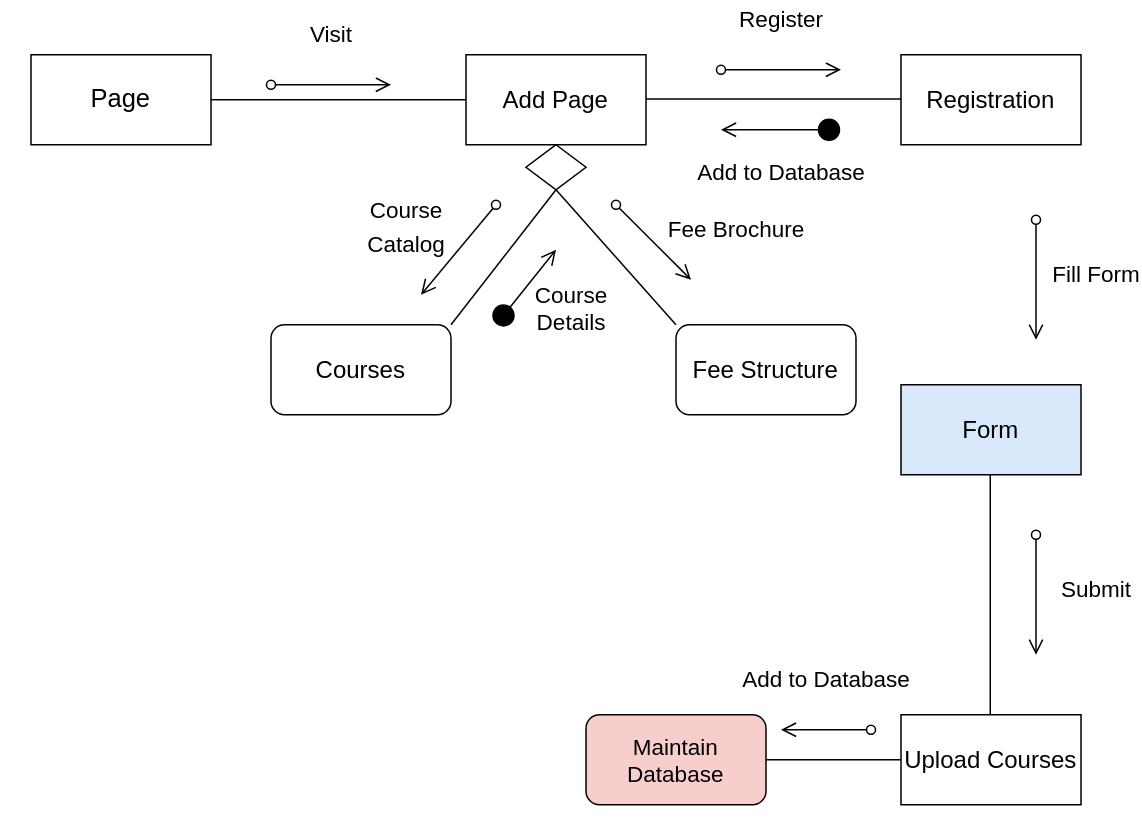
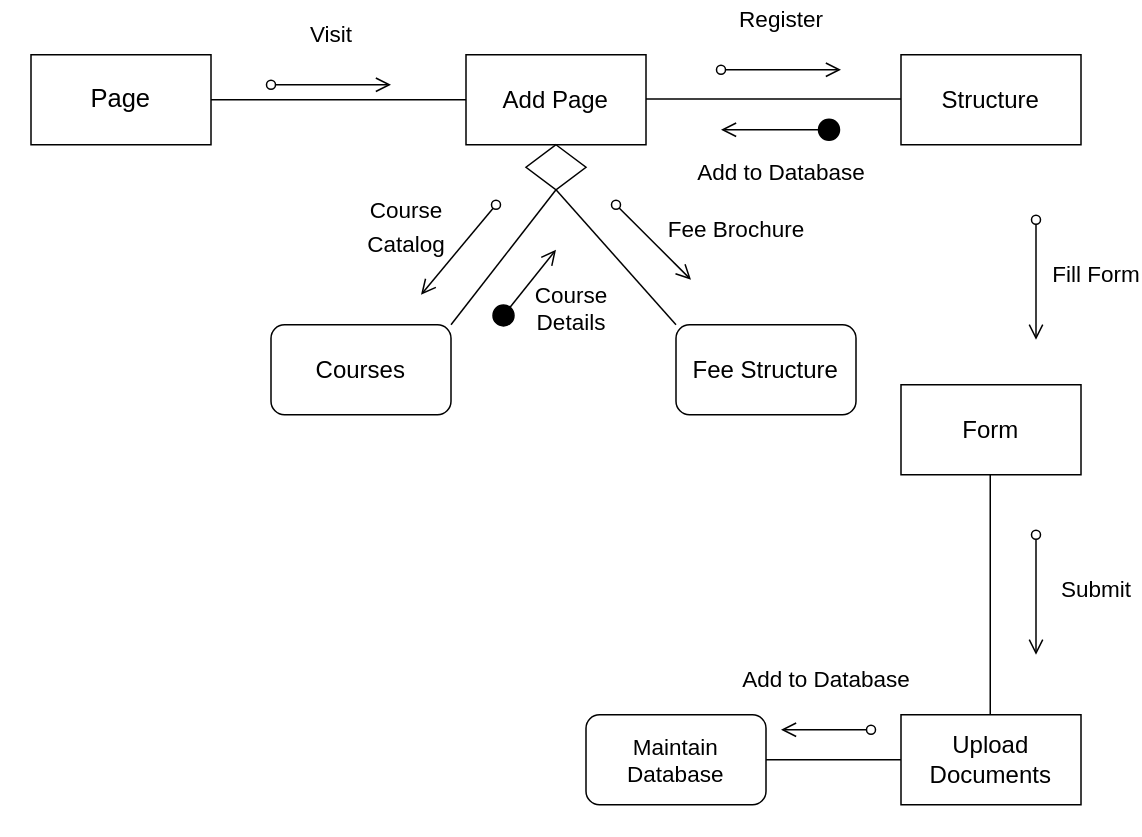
node "Registration": label "Registration" -> "Structure"
node "Form": fillcolor #dae8fc -> #ffffff
node "Maintain Database": fillcolor #f8cecc -> #ffffff
node "Upload Courses": label "Upload Courses" -> "Upload Documents"
